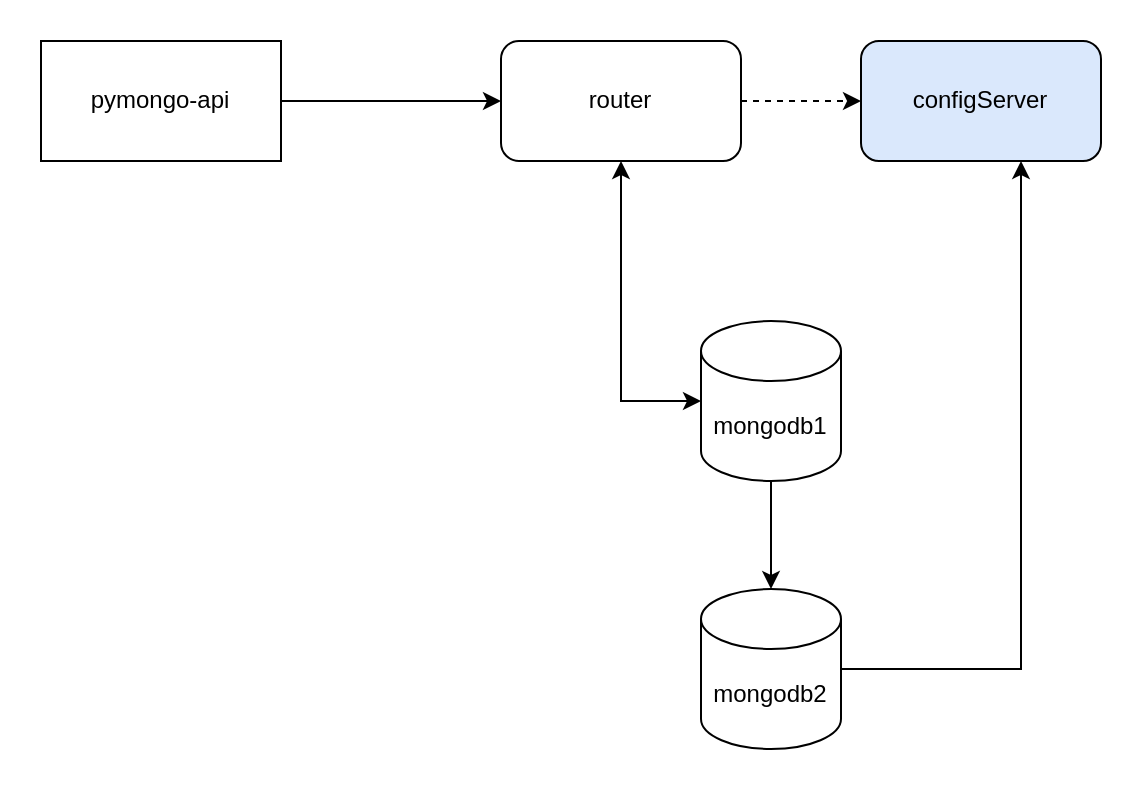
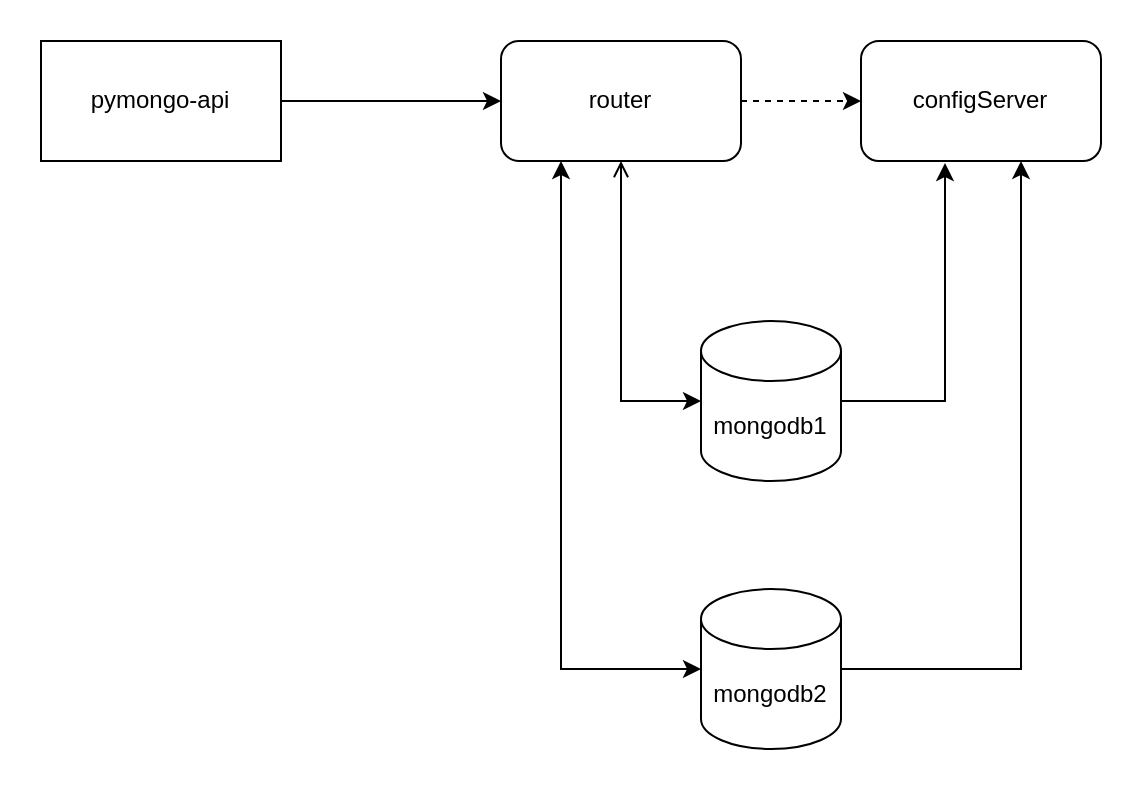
node "configServer": fillcolor #dae8fc -> #ffffff
edge "router" -- "mongodb1": arrowhead classic -> open
edge "router" -- "mongodb2": added
edge "mongodb1" -> "mongodb2": now "mongodb1" -> "configServer"
